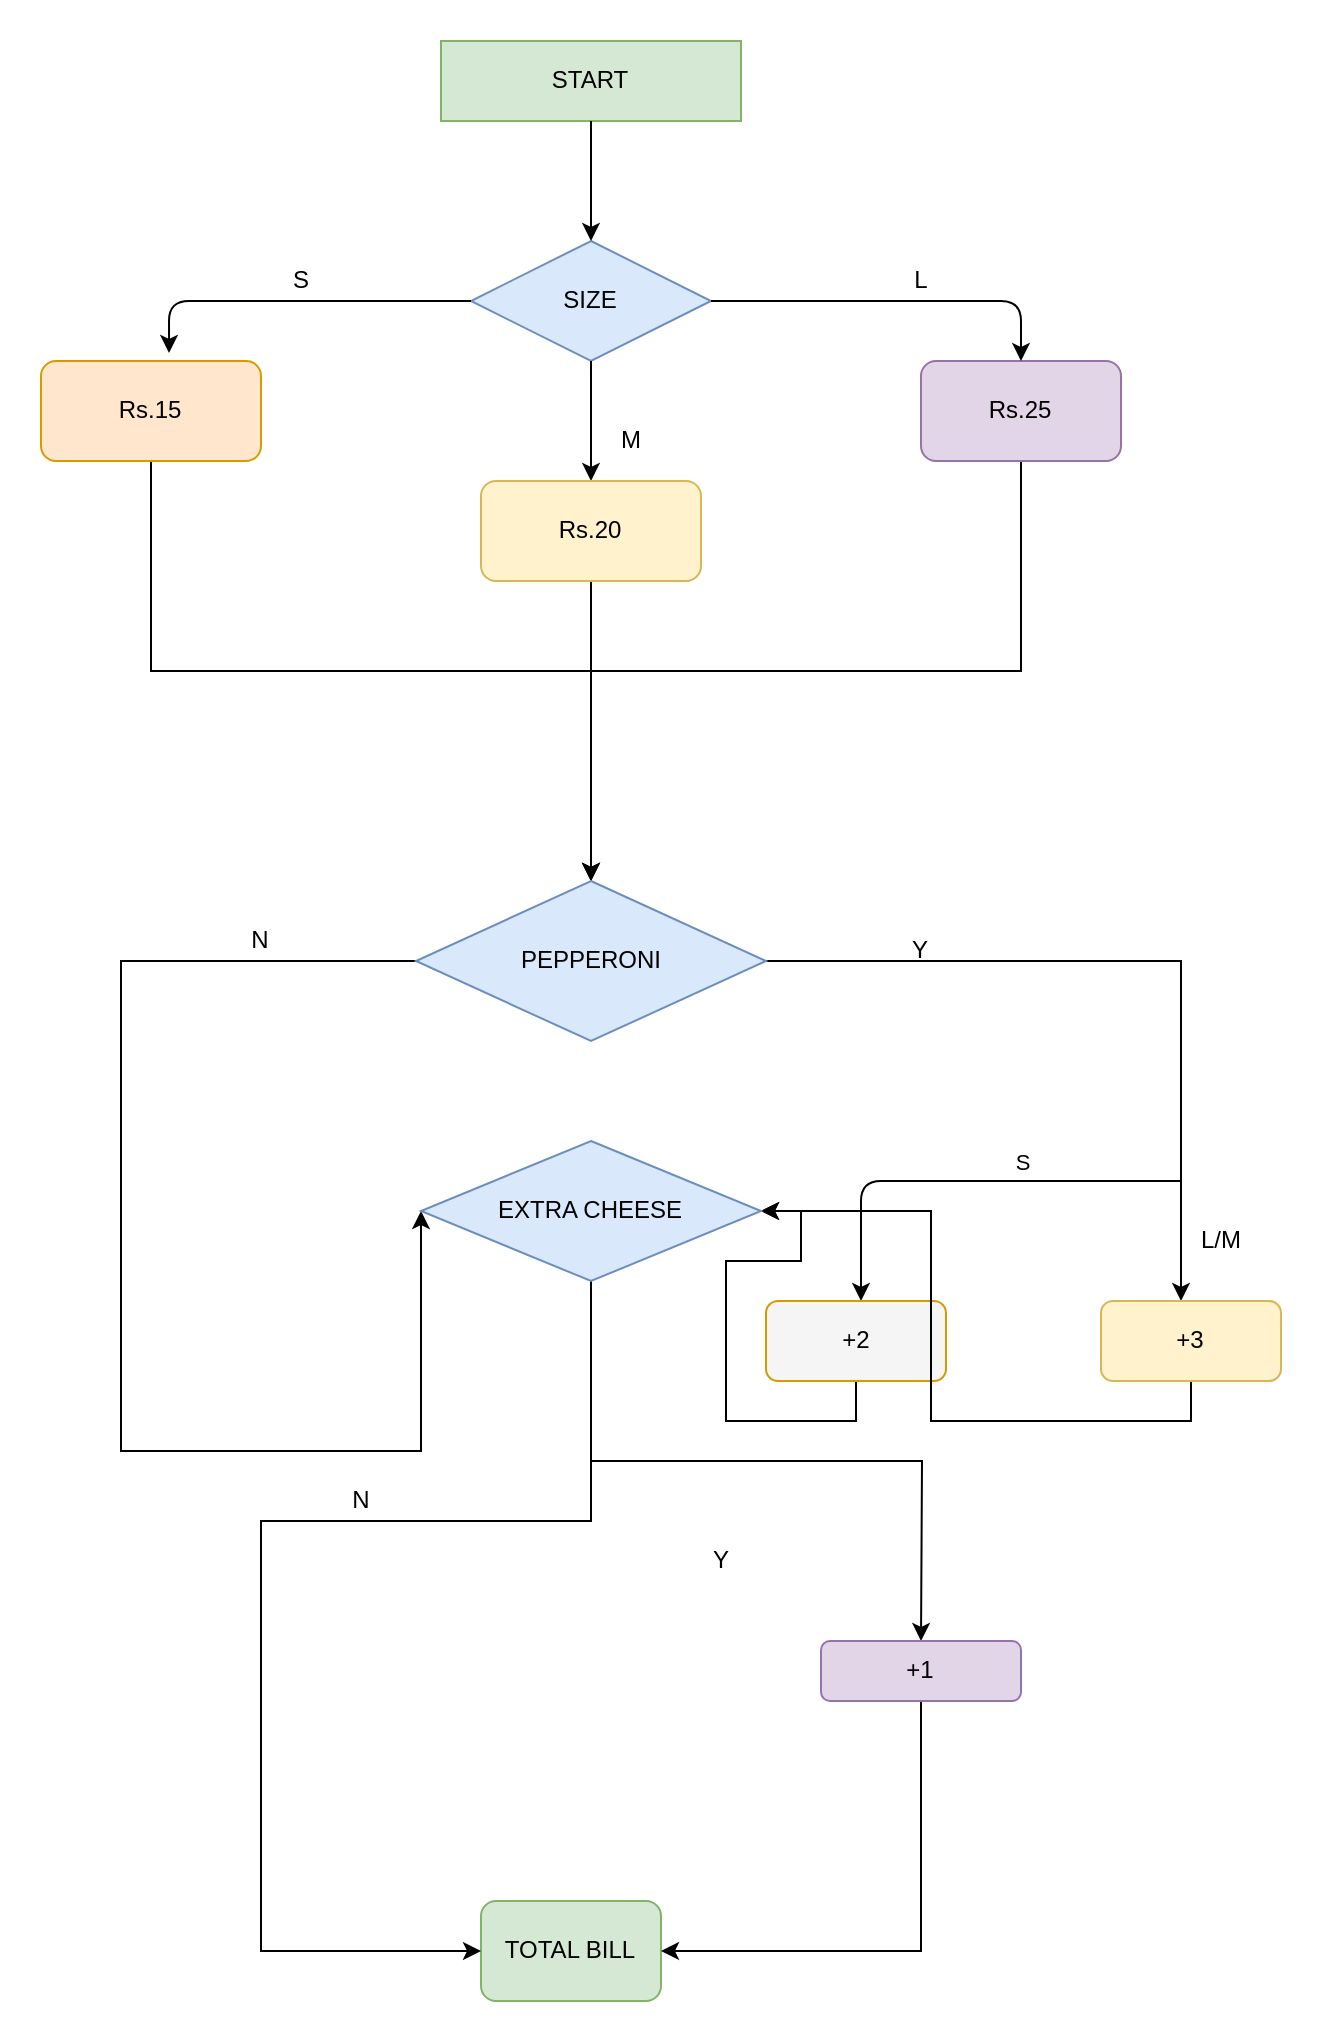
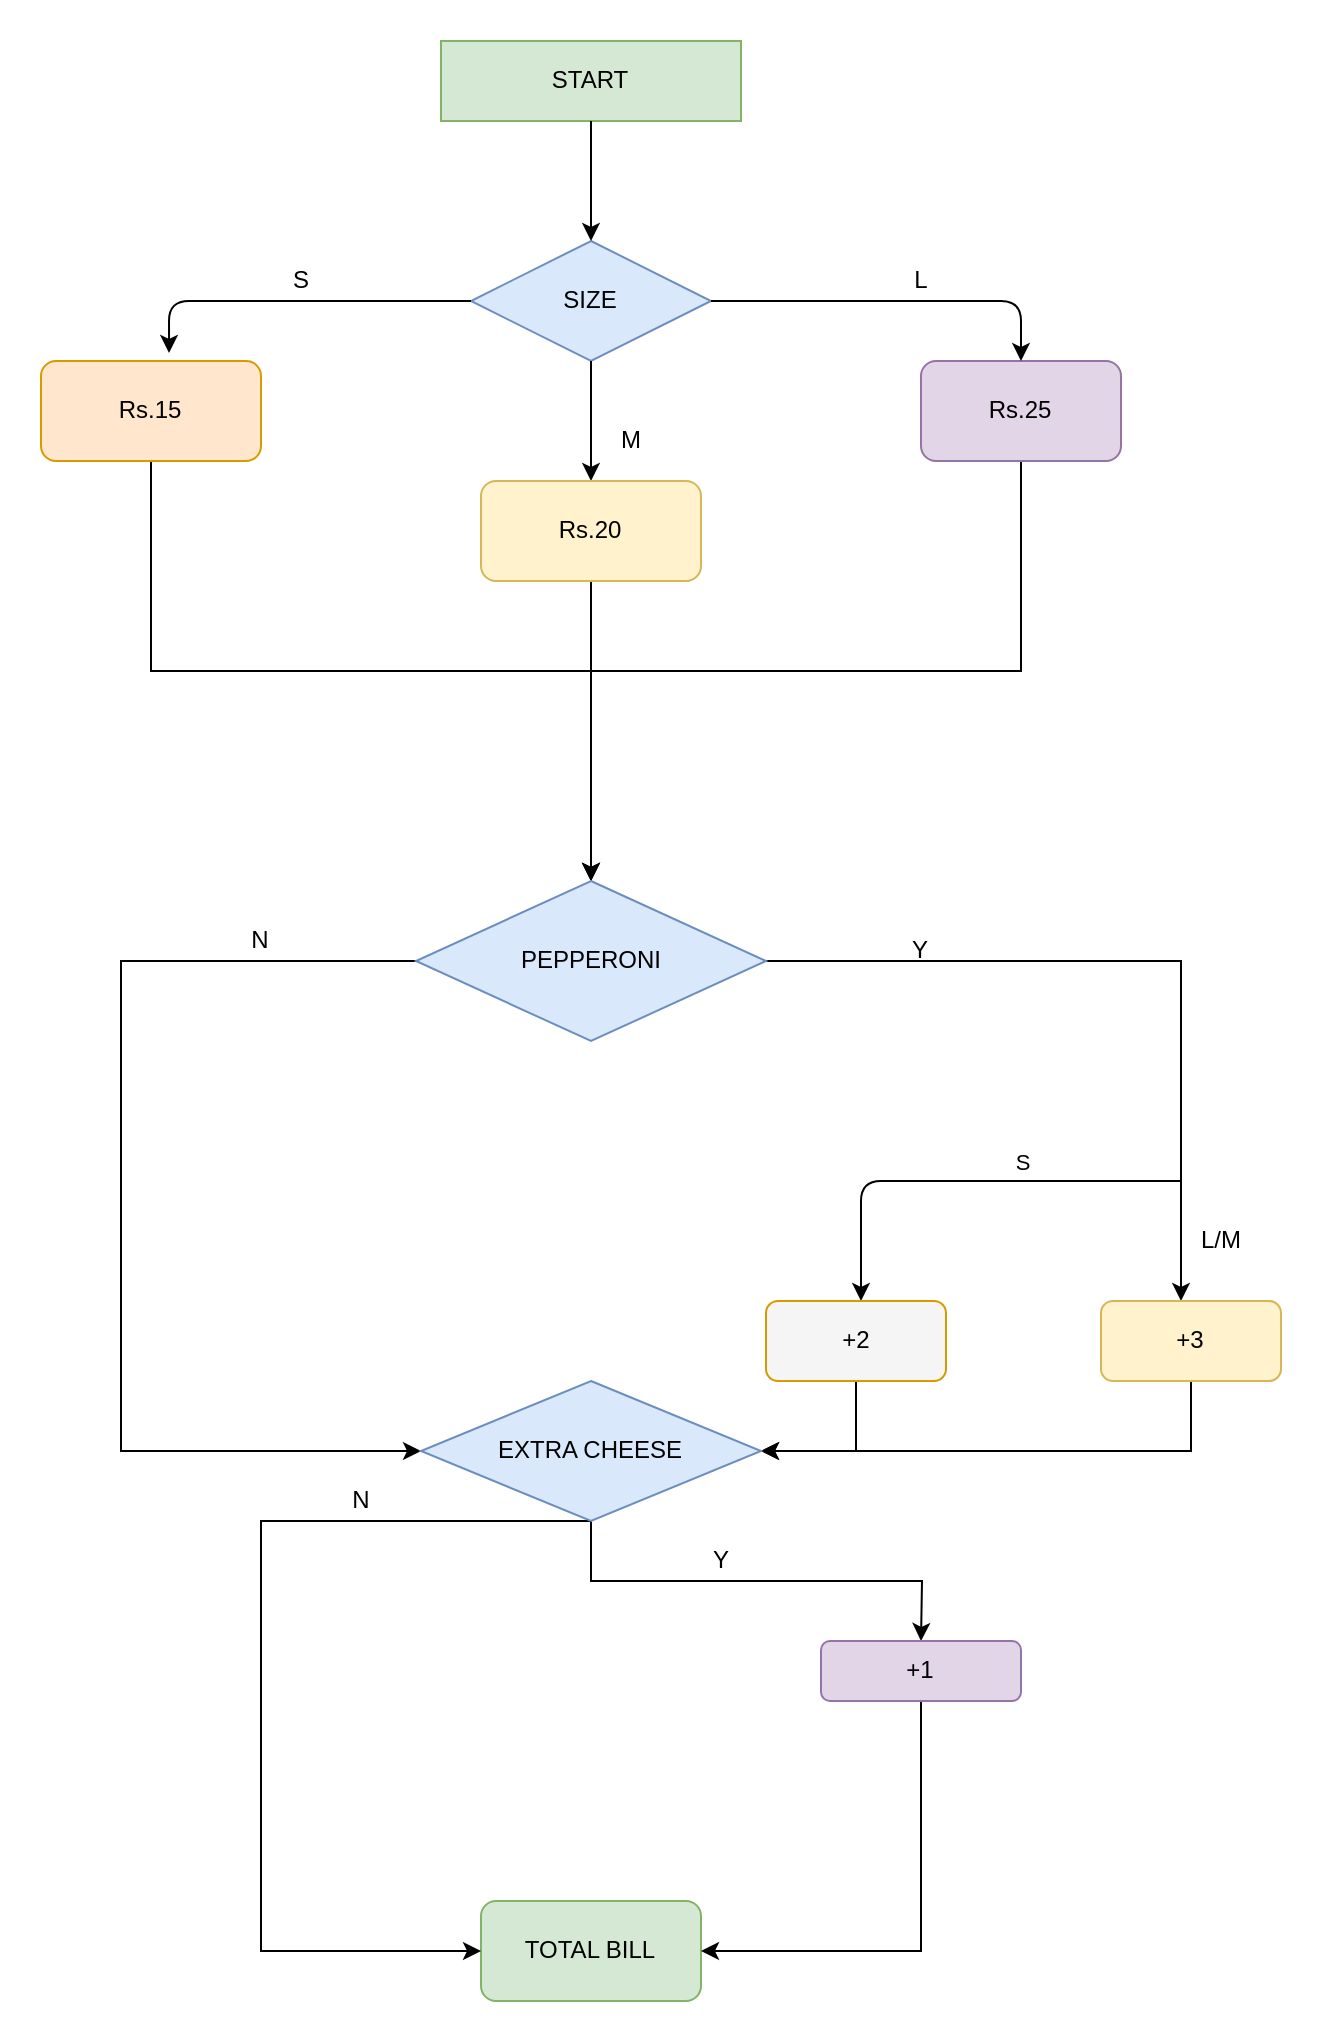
node "EXTRA CHEESE": moved (591, 1211) -> (591, 1451)
node "TOTAL BILL": size 180x100 -> 220x100
